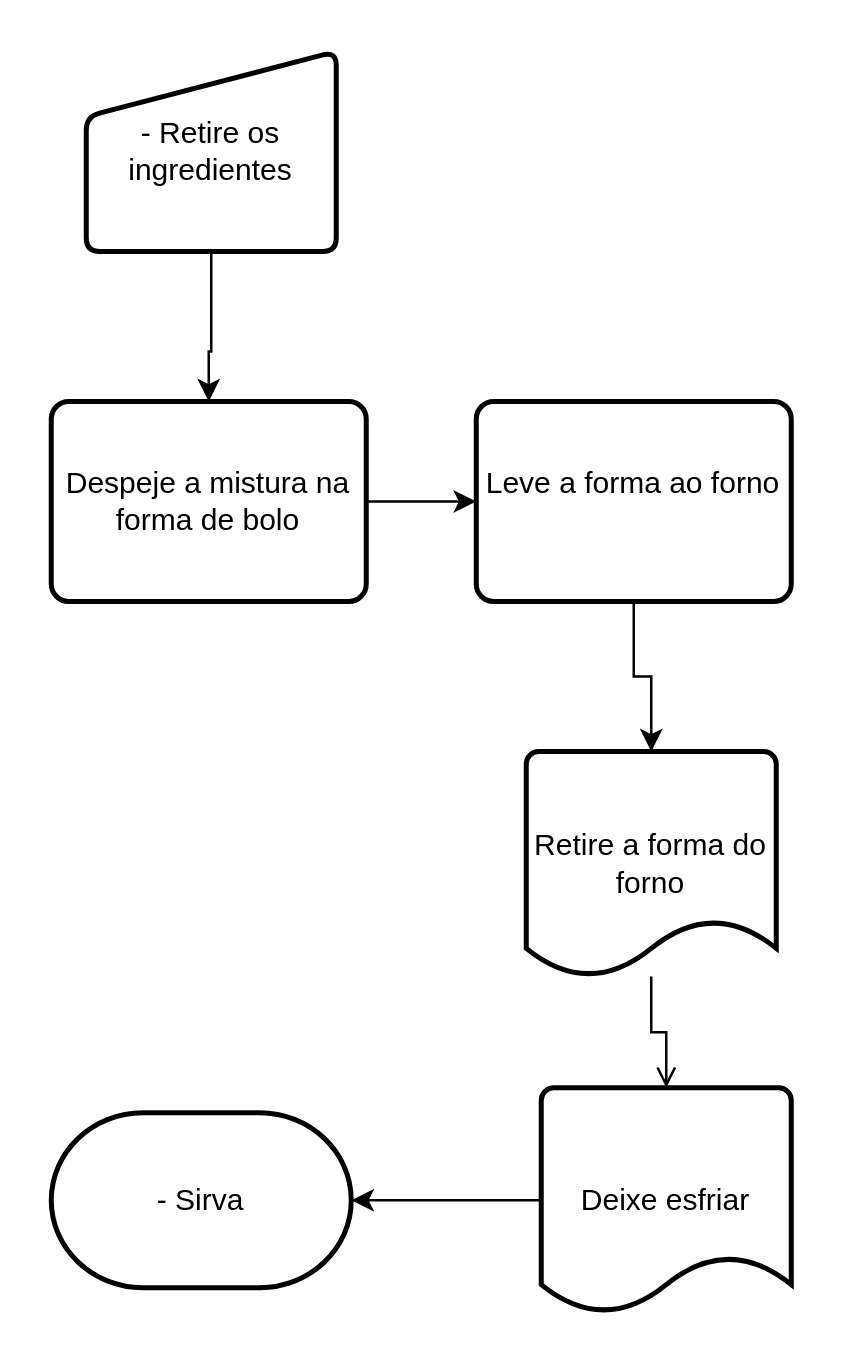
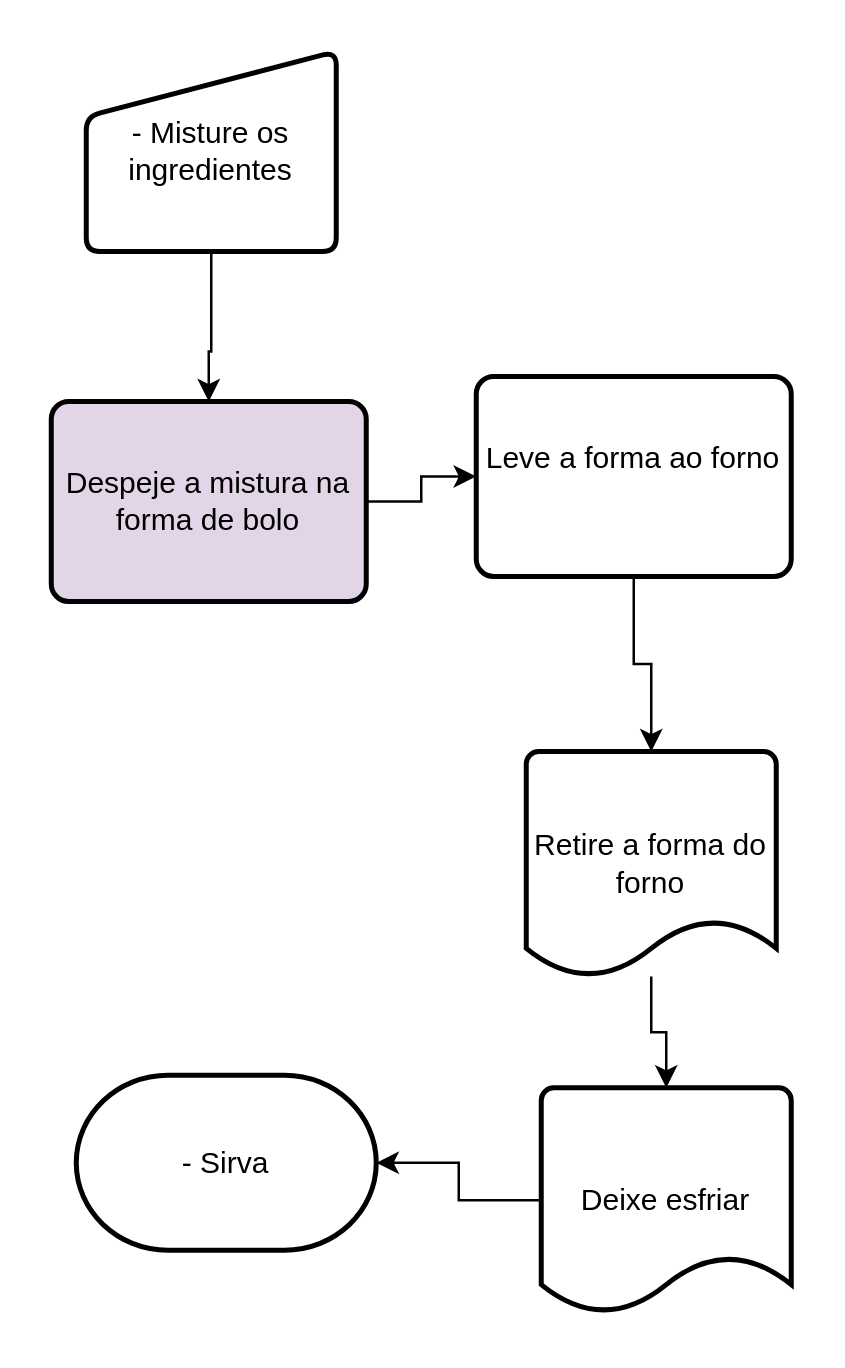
node "- Retire os ingredientes": label "- Retire os ingredientes" -> "- Misture os ingredientes"
node "Despeje a mistura na forma de bolo": fillcolor #ffffff -> #e1d5e7
node "Leve a forma ao forno": moved (634, 501) -> (634, 476)
edge "Retire a forma do forno" -> "Deixe esfriar": arrowhead open -> classic
node "- Sirva": moved (201, 1200) -> (226, 1163)
